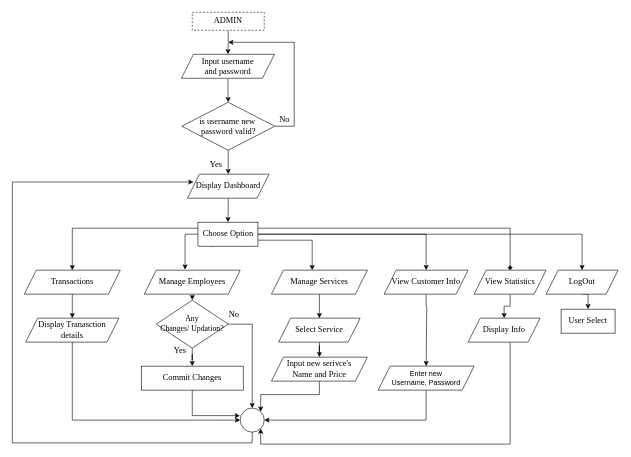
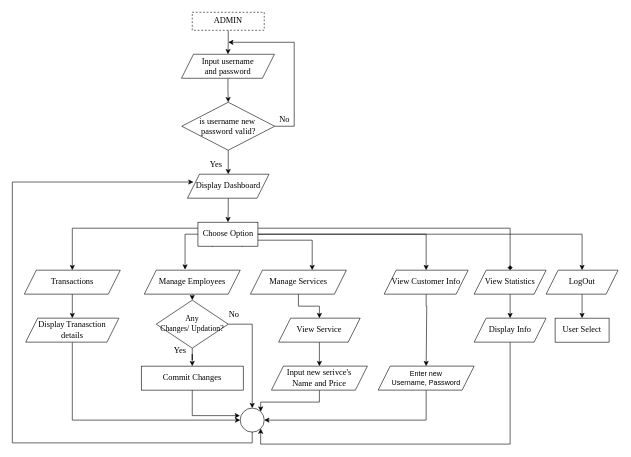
node "Manage Services": moved (320, 282) -> (299, 282)
node "User Select": moved (588, 321) -> (582, 330)
node "Select Service": label "Select Service" -> "View Service"
node "Display Info": moved (504, 330) -> (510, 330)
node "Input new serivce's Name and Price": moved (320, 369) -> (320, 378)
